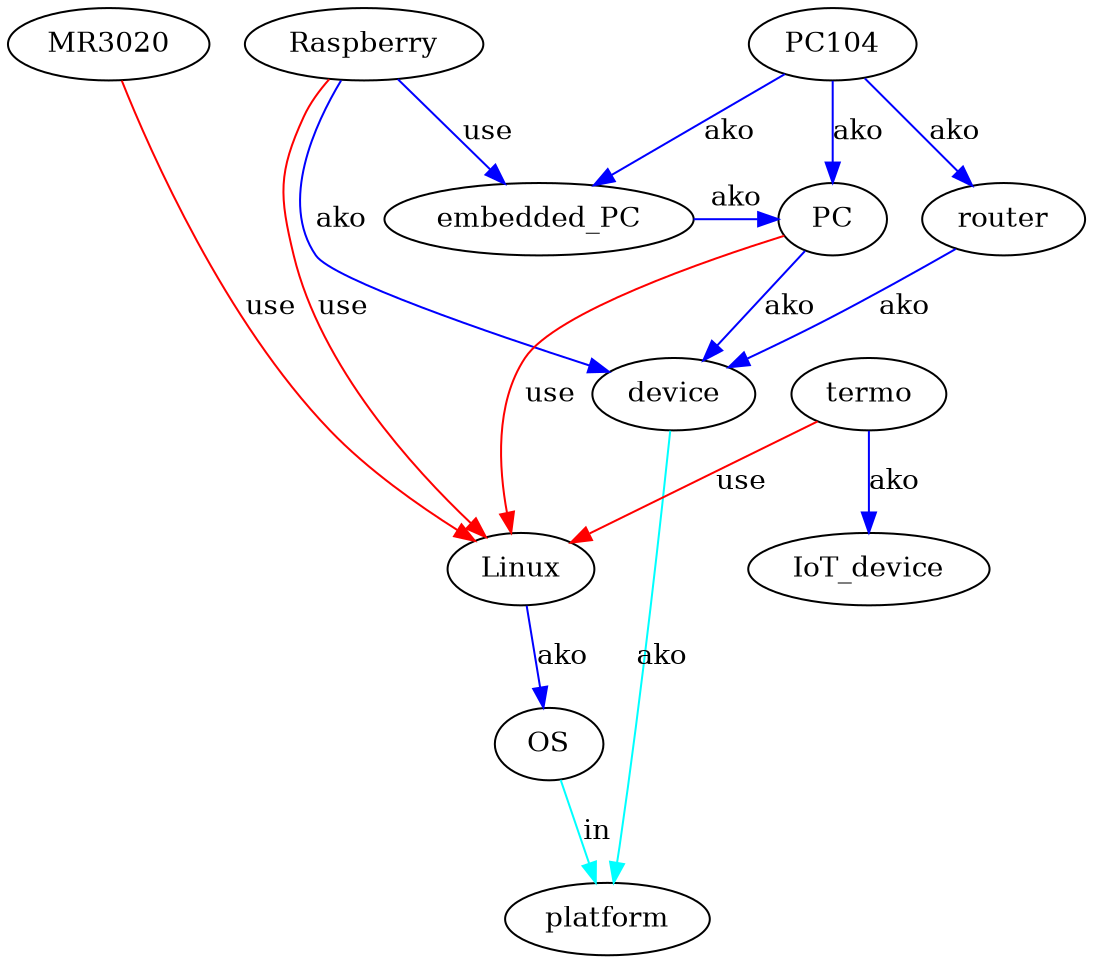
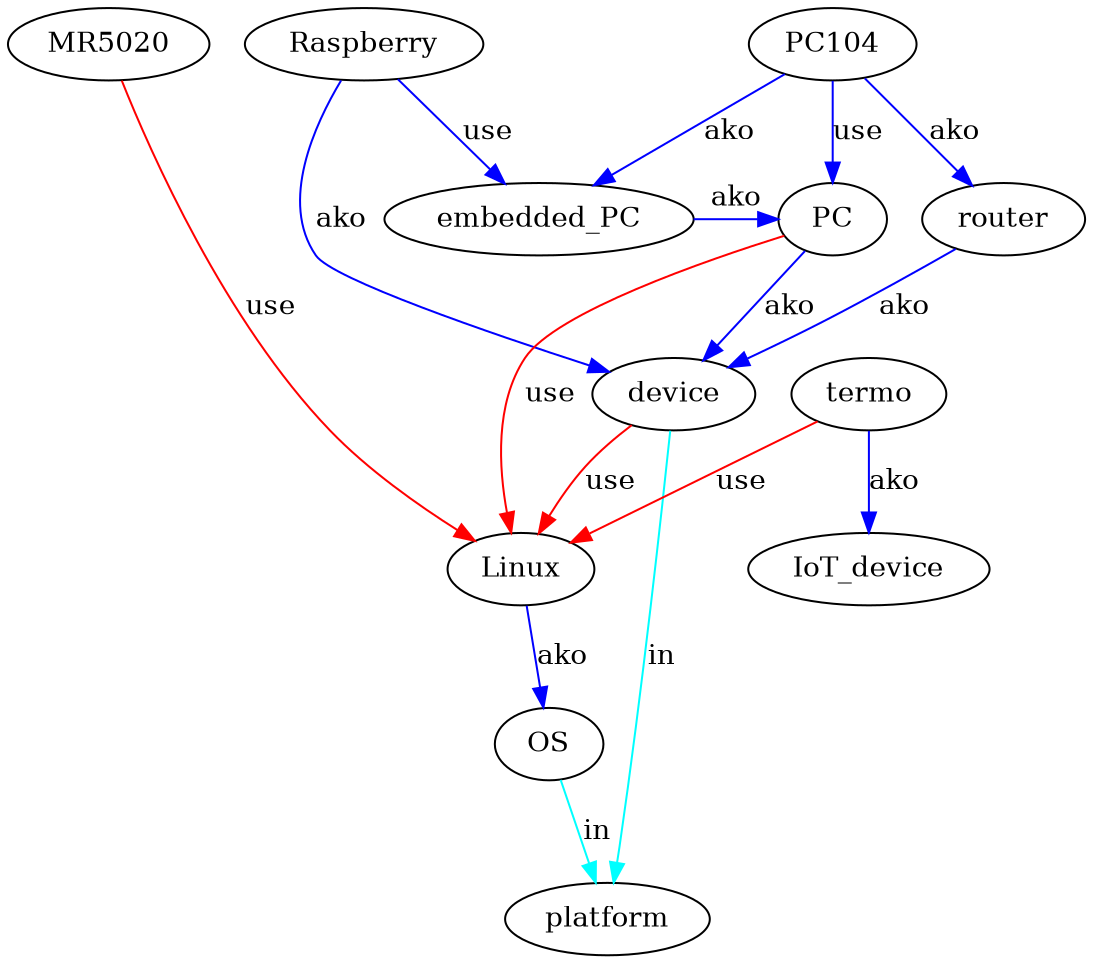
node "MR3020": label "MR3020" -> "MR5020"
edge "PC104" -> "PC": label "ako" -> "use"
edge "Raspberry" -> "Linux": now "device" -> "Linux"
edge "device" -> "platform": label "ako" -> "in"
